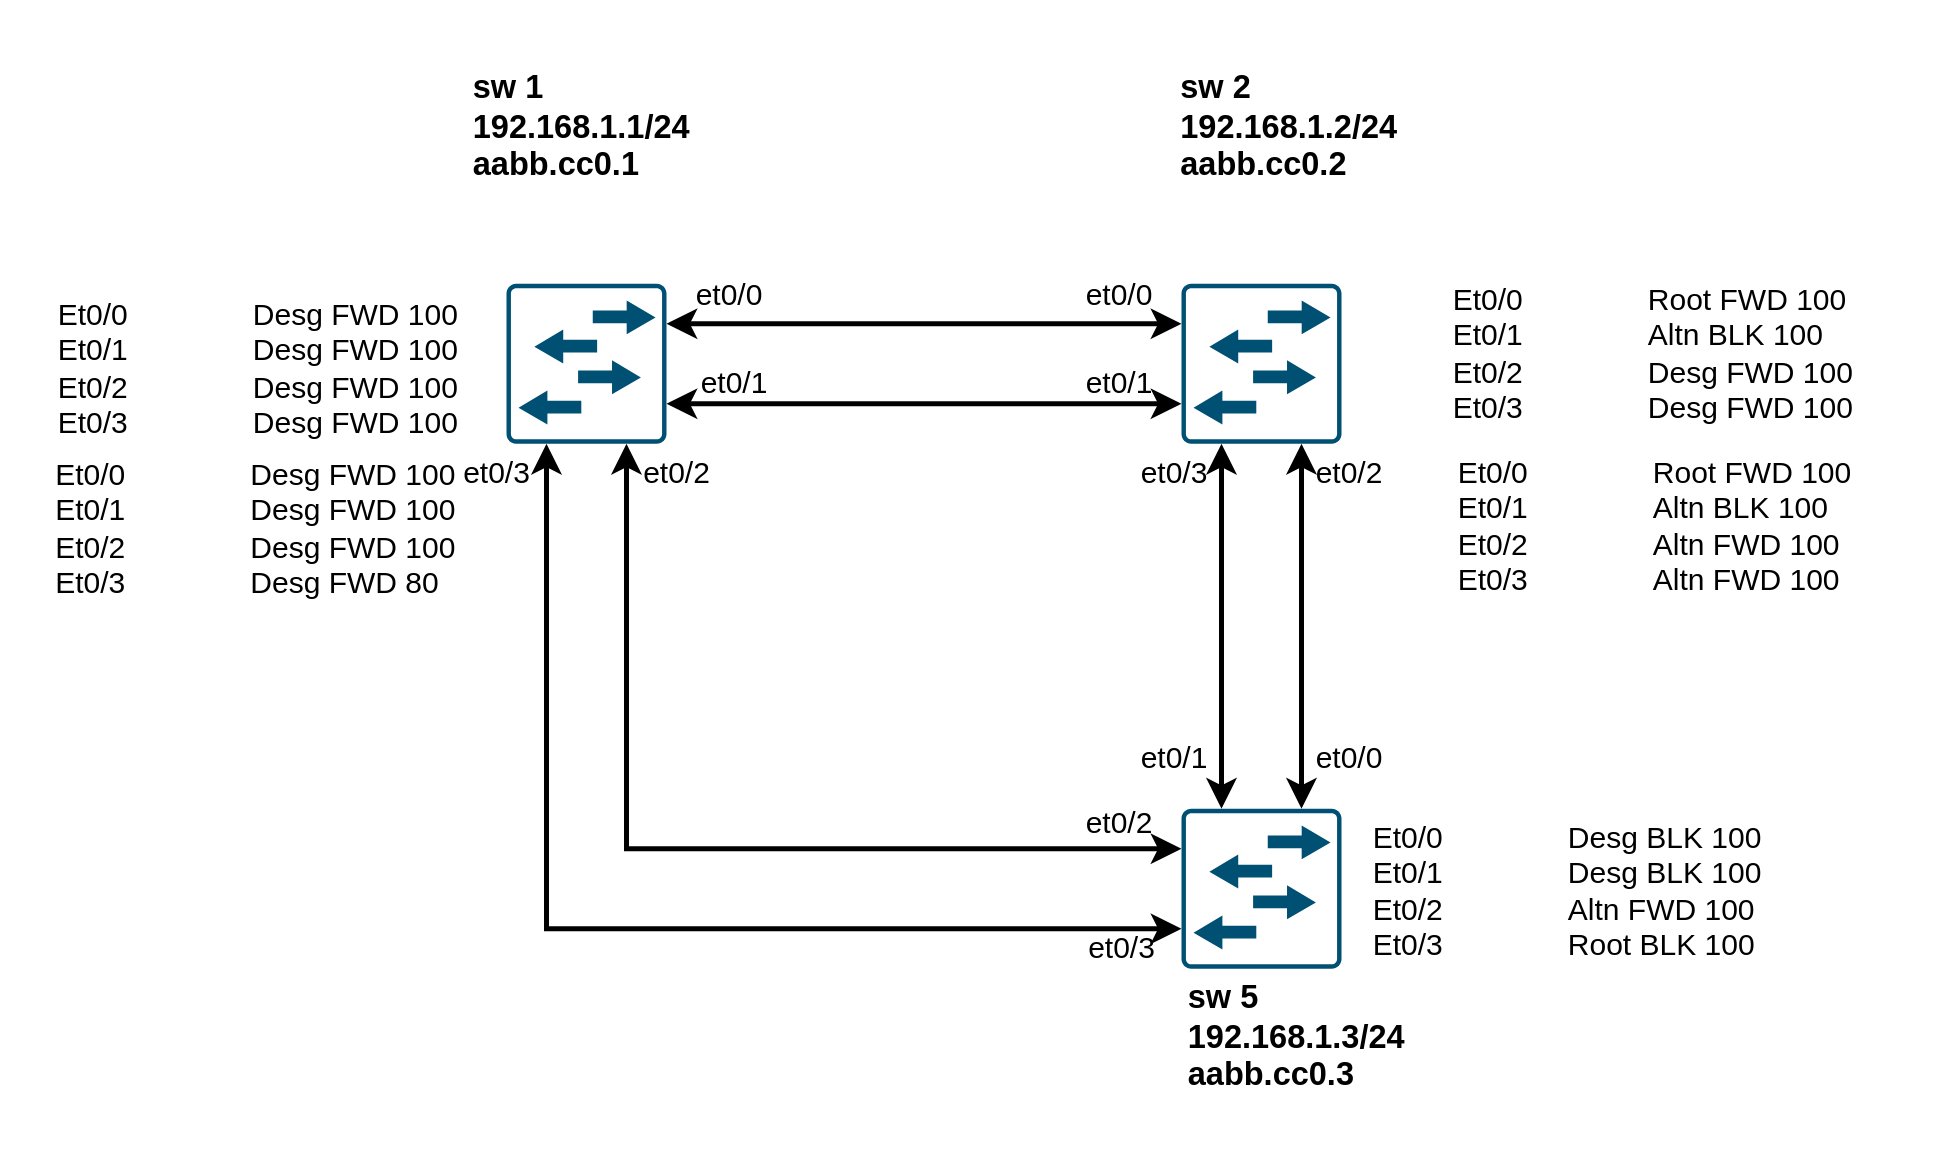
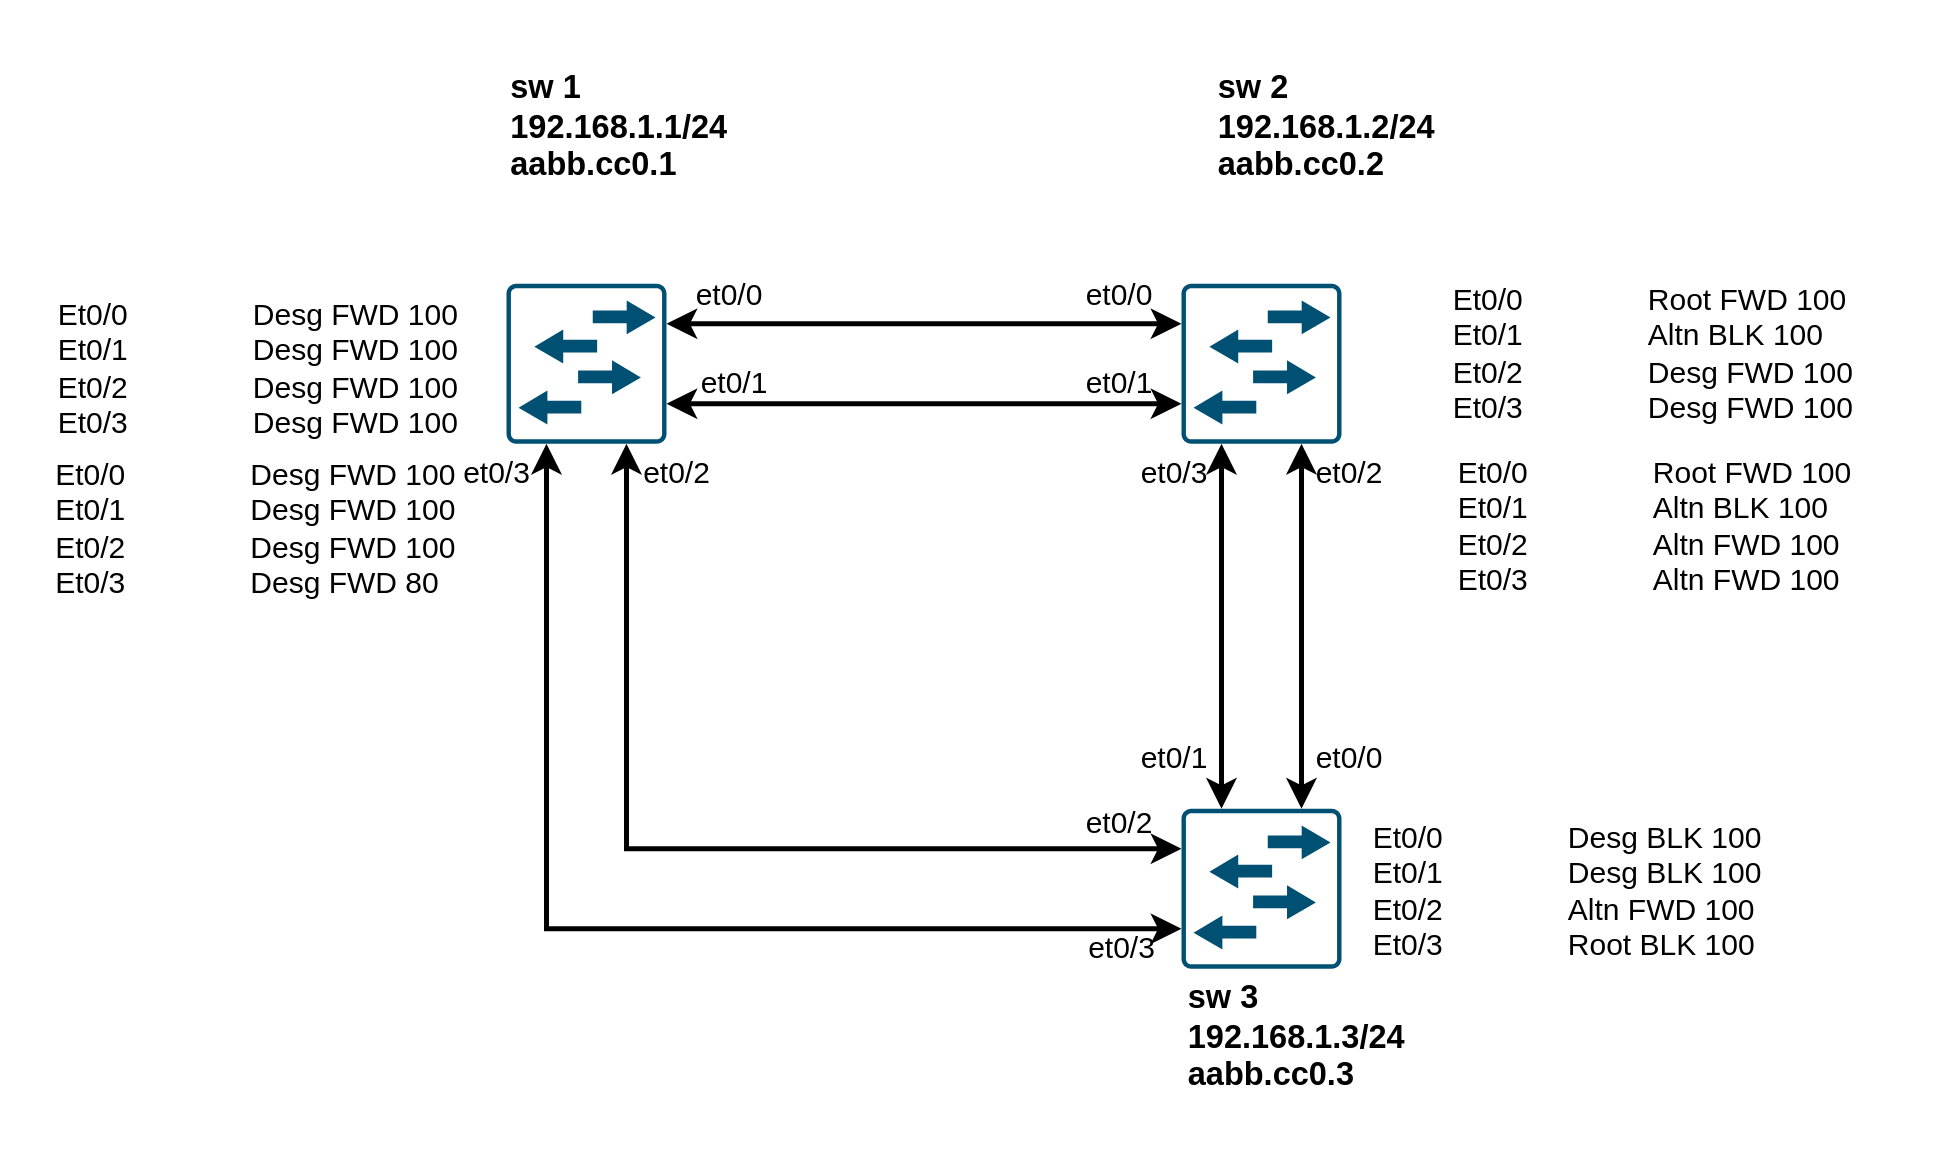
node "sw 1 192.168.1.1/24 aabb.cc0.1": moved (611, 126) -> (649, 126)
node "sw 2 192.168.1.2/24 aabb.cc0.2": moved (1319, 126) -> (1356, 126)
node "sw 5 192.168.1.3/24 aabb.cc0.3": label "sw 5 192.168.1.3/24 aabb.cc0.3" -> "sw 3 192.168.1.3/24 aabb.cc0.3"
